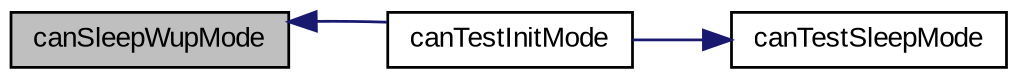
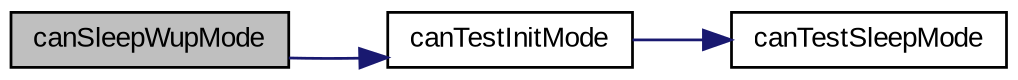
edge "canTestInitMode" -> "canSleepWupMode": reversed
